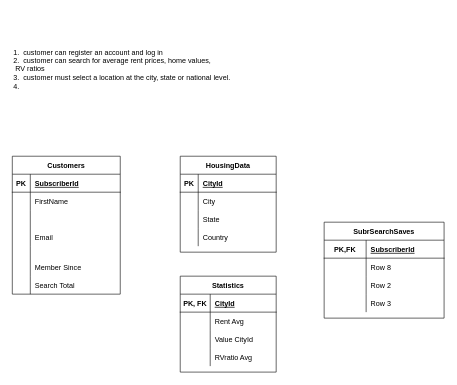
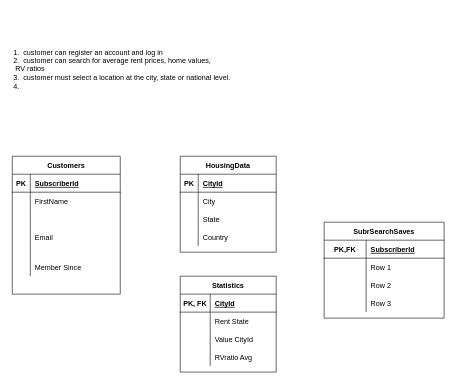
node "Row 8": label "Row 8" -> "Row 1"
node "Search Total": removed
node "Rent Avg": label "Rent Avg" -> "Rent State"
